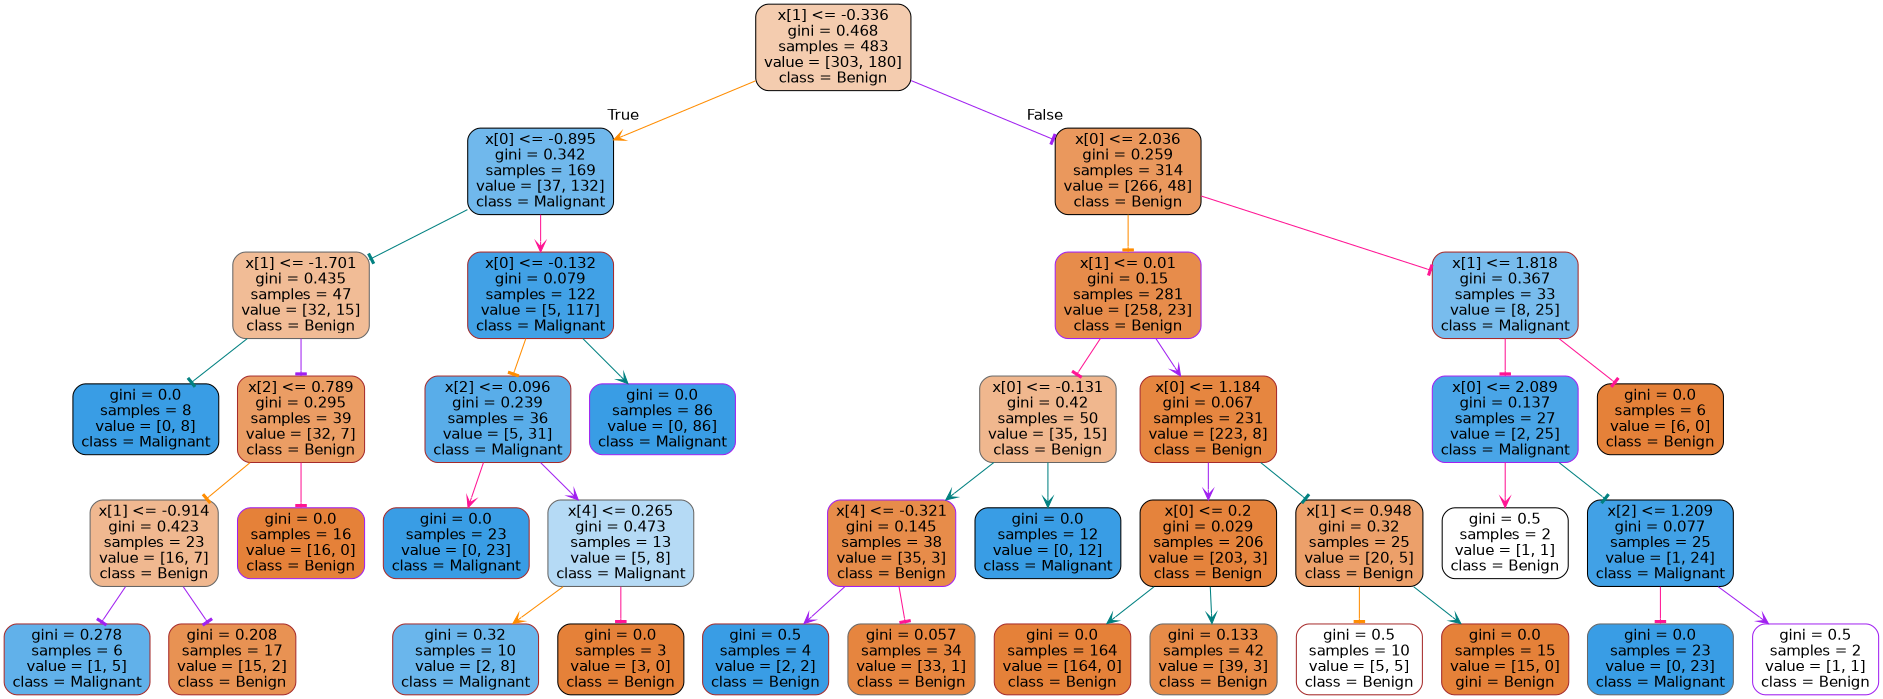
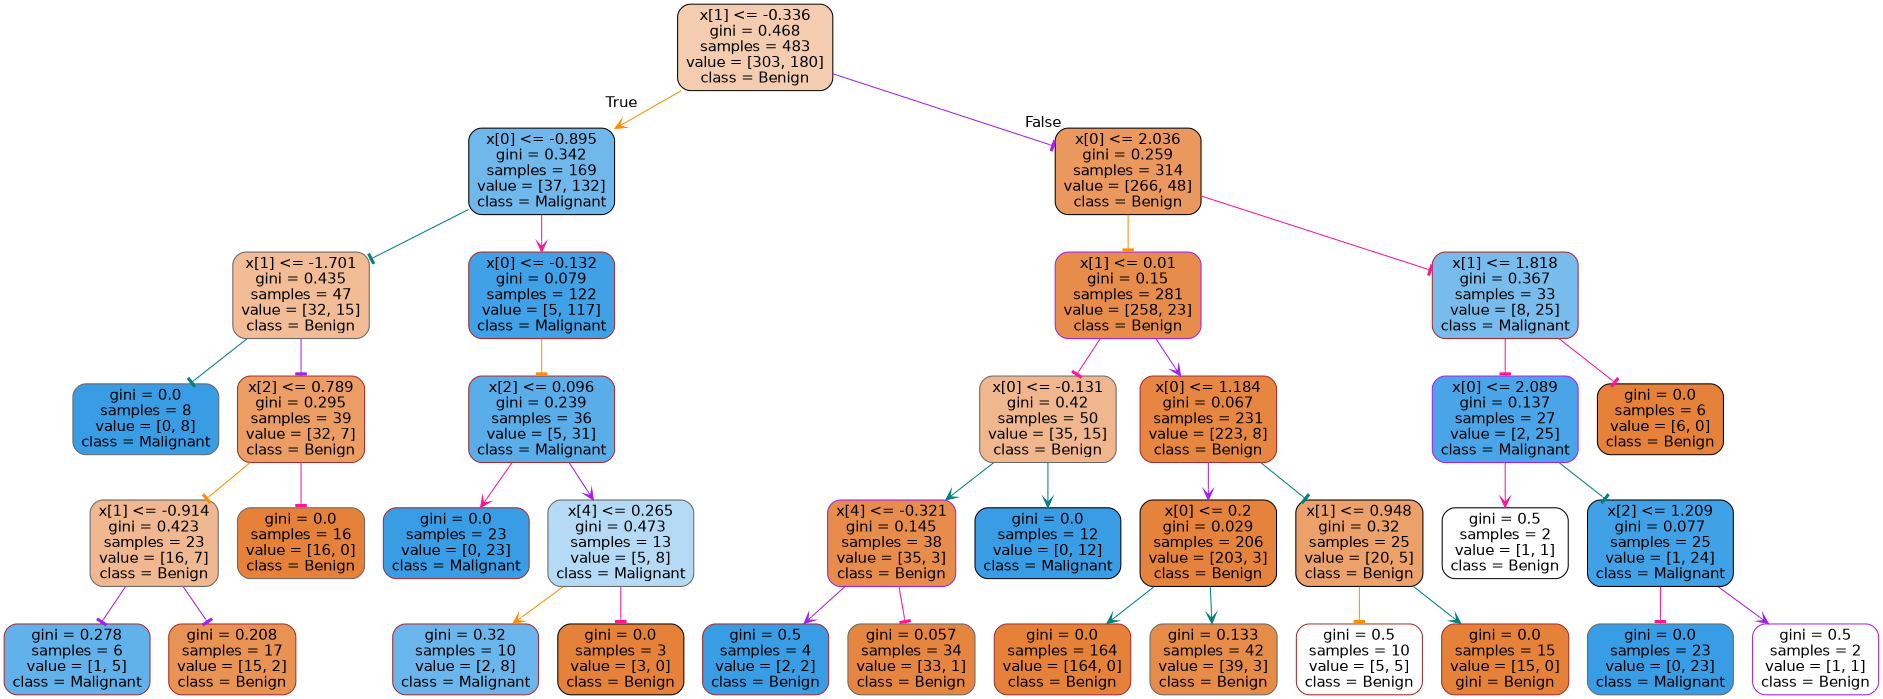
node "gini = 0.0 samples = 8 value = [0, 8] class = Malignant": color black -> gray40
node "gini = 0.0 samples = 86 value = [0, 86] class = Malignant": removed
node "gini = 0.0 samples = 16 value = [16, 0] class = Benign": color purple -> gray40
